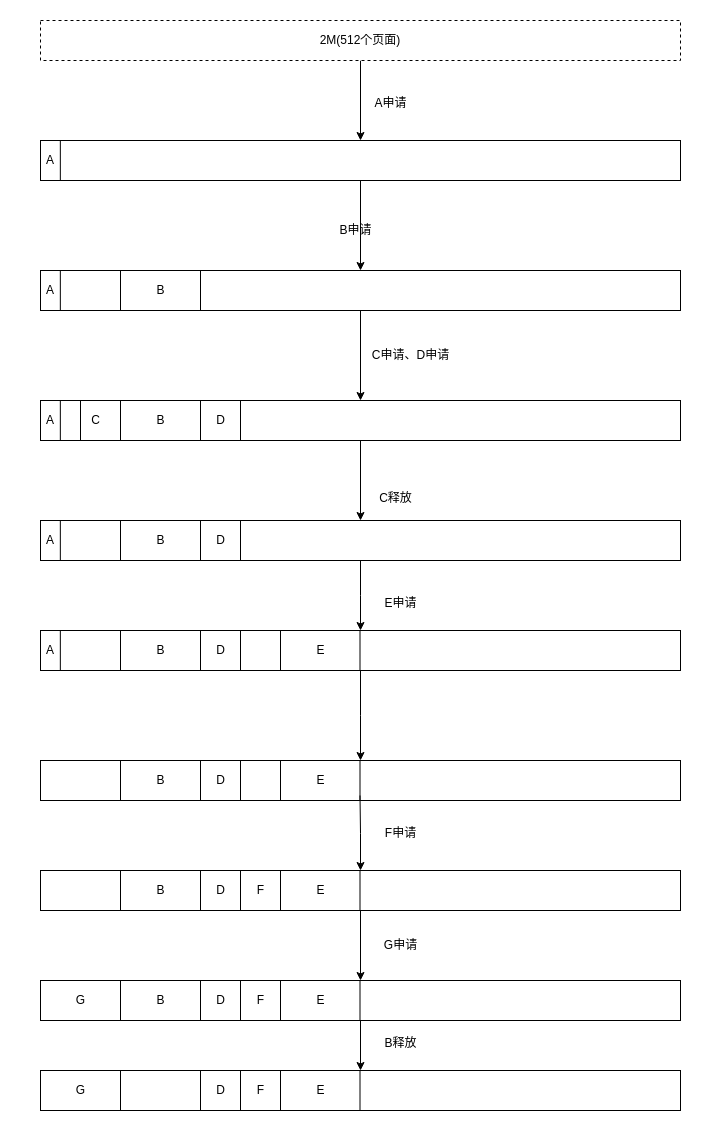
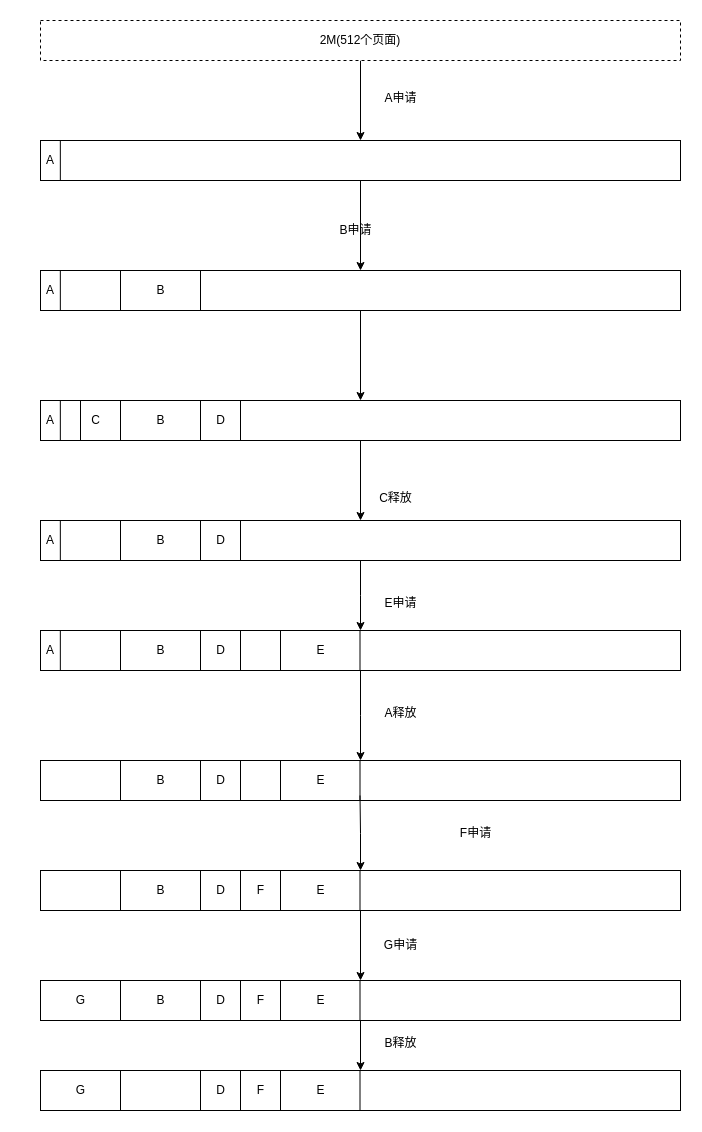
node "A申请": moved (391, 104) -> (401, 99)
node "C申请、D申请": removed
node "A释放": added
node "F申请": moved (401, 834) -> (476, 834)
